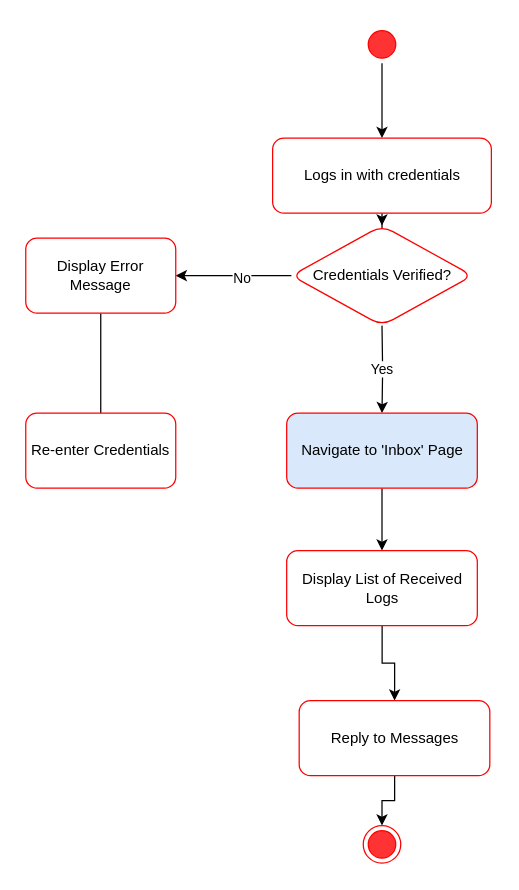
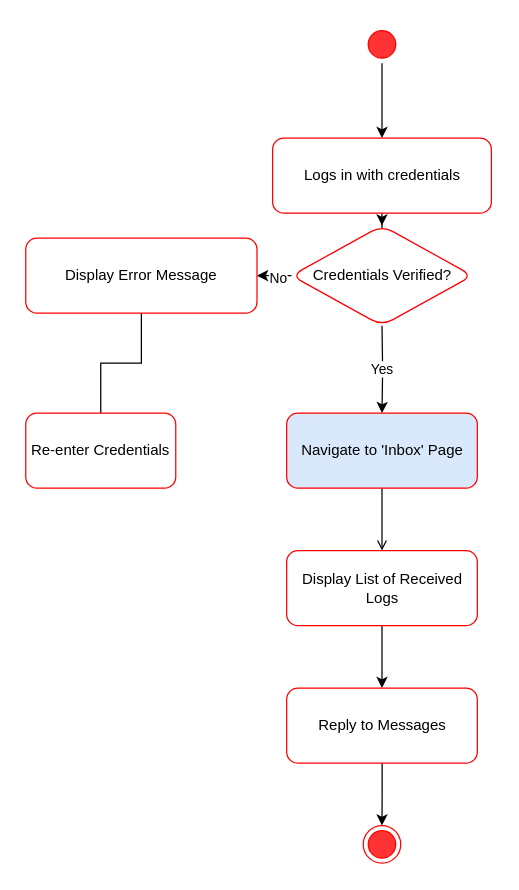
node "Display Error Message": size 150x75 -> 231x75
edge "Navigate to 'Inbox' Page" -> "Display List of Received Logs": arrowhead classic -> open
node "Reply to Messages": moved (394, 738) -> (382, 726)
